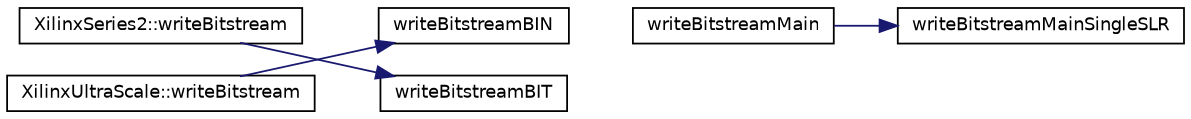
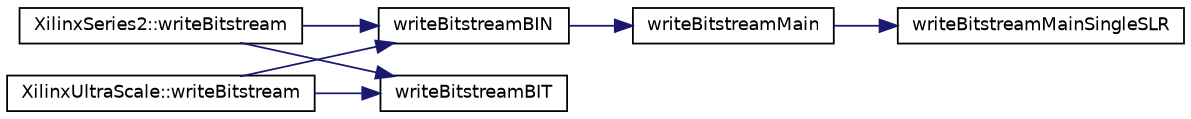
edge "XilinxSeries2::writeBitstream" -> "writeBitstreamBIN": added
edge "writeBitstreamBIN" -> "writeBitstreamMain": added
edge "XilinxUltraScale::writeBitstream" -> "writeBitstreamBIT": added
